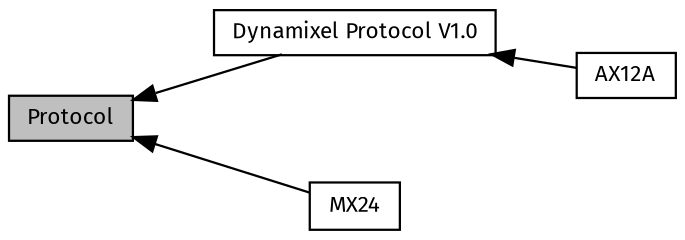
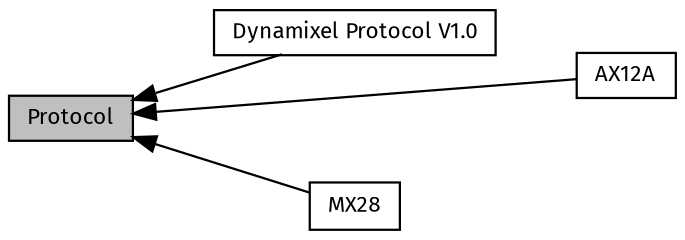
edge "AX12A" -> "Dynamixel Protocol V1.0": now "AX12A" -> "Protocol"
node "MX24": label "MX24" -> "MX28"
